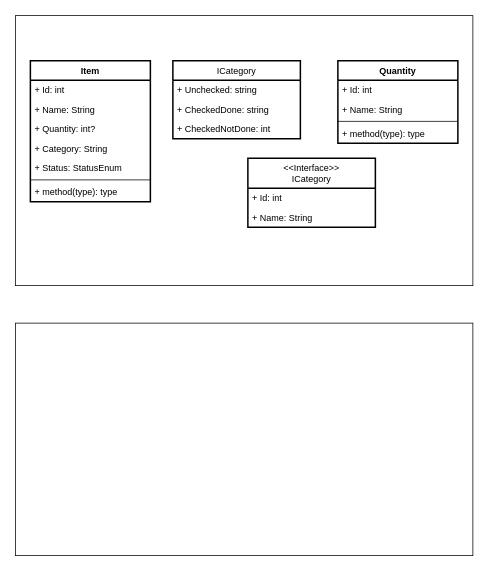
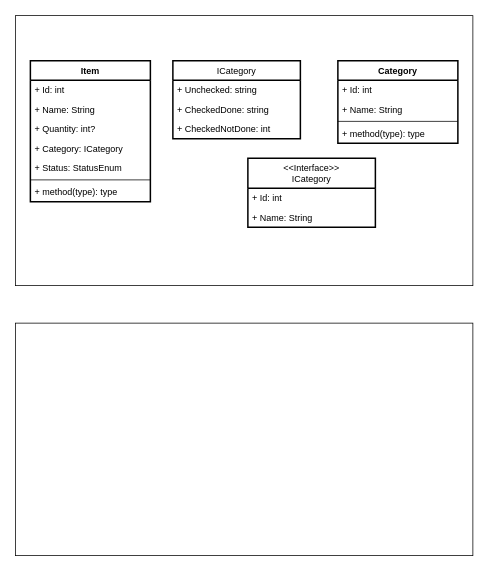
node "Quantity": label "Quantity" -> "Category"
node "+ Category: String": label "+ Category: String" -> "+ Category: ICategory"
